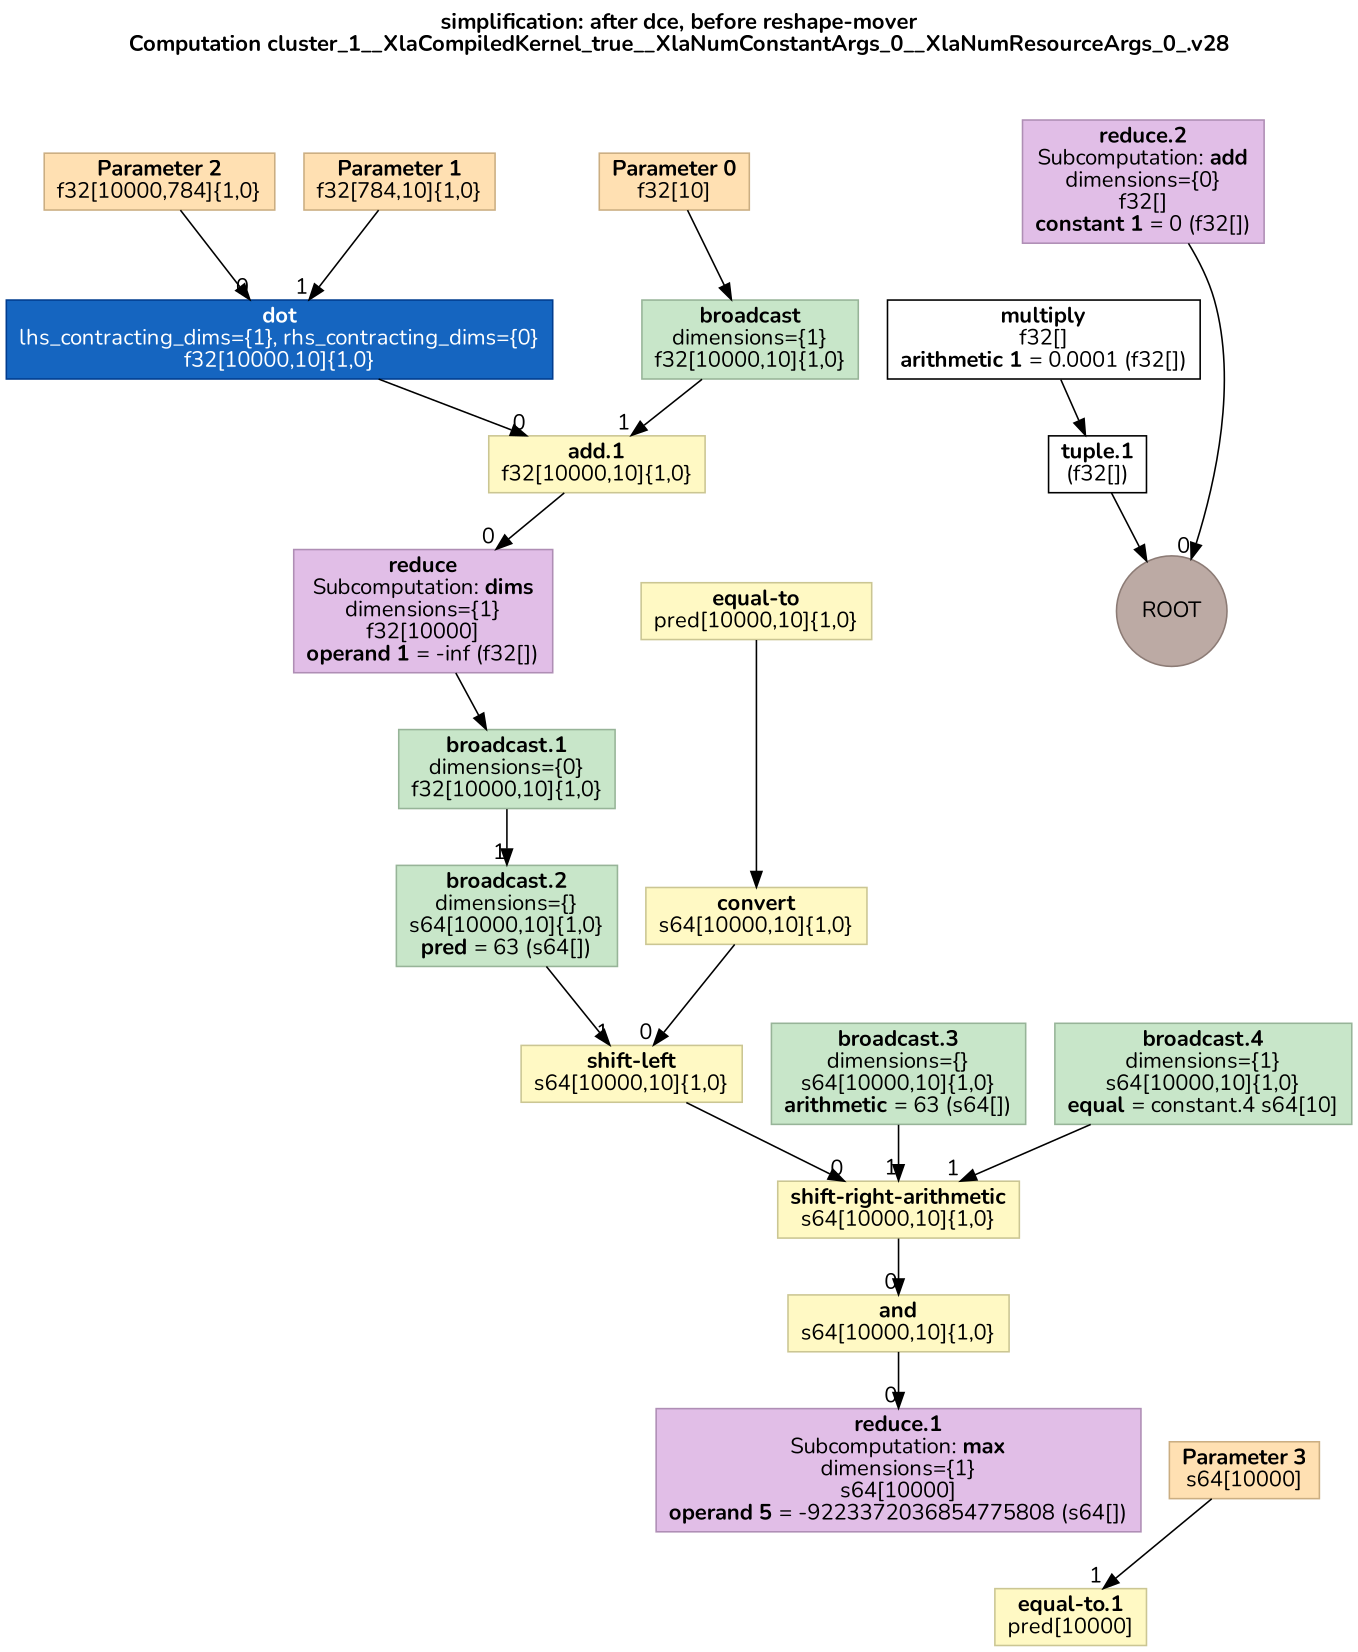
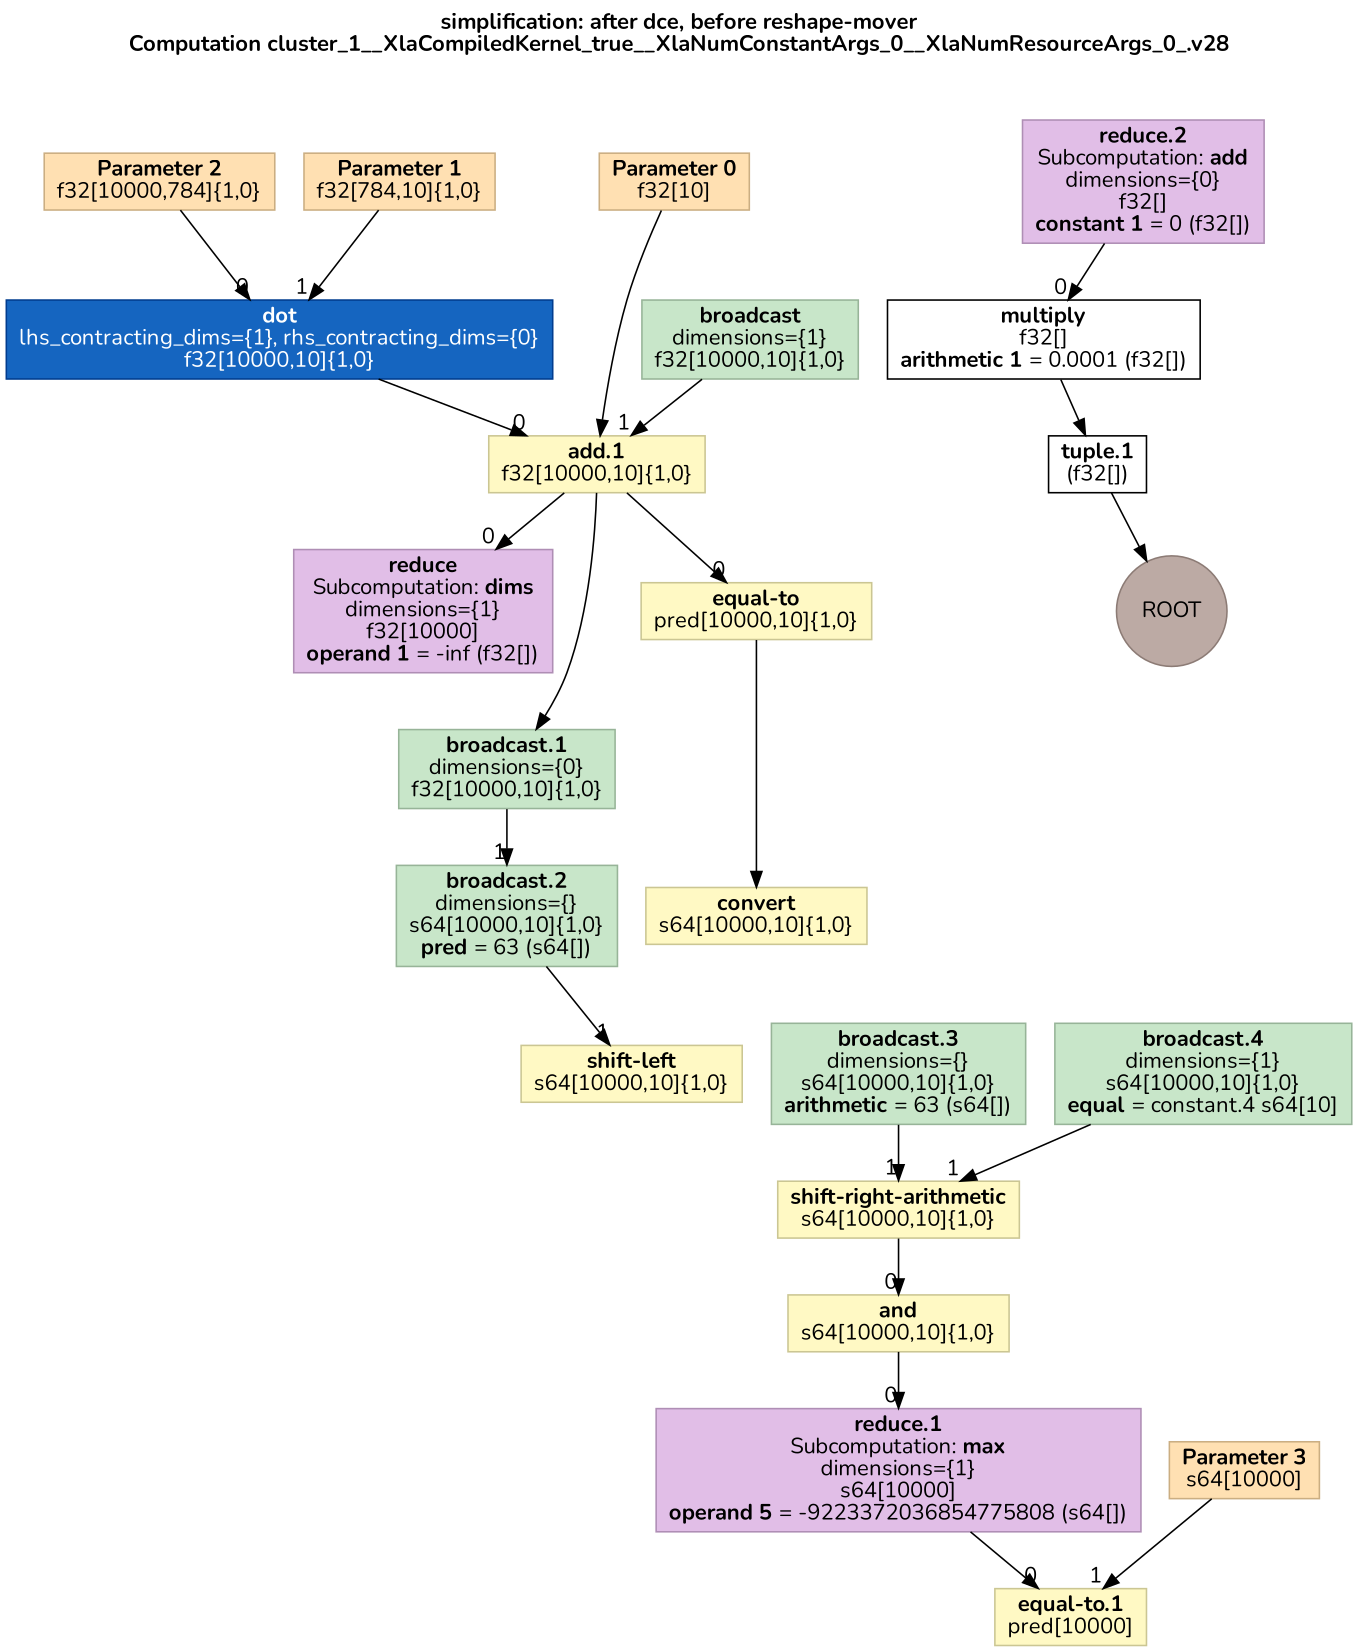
edge "Parameter 0" -> "broadcast": now "Parameter 0" -> "add.1"
edge "reduce.2" -> "ROOT": now "reduce.2" -> "multiply"
edge "add.1" -> "equal-to": added
edge "reduce" -> "broadcast.1": now "add.1" -> "broadcast.1"
edge "convert" -> "shift-left": removed
edge "shift-left" -> "shift-right-arithmetic": removed
edge "reduce.1" -> "equal-to.1": added
